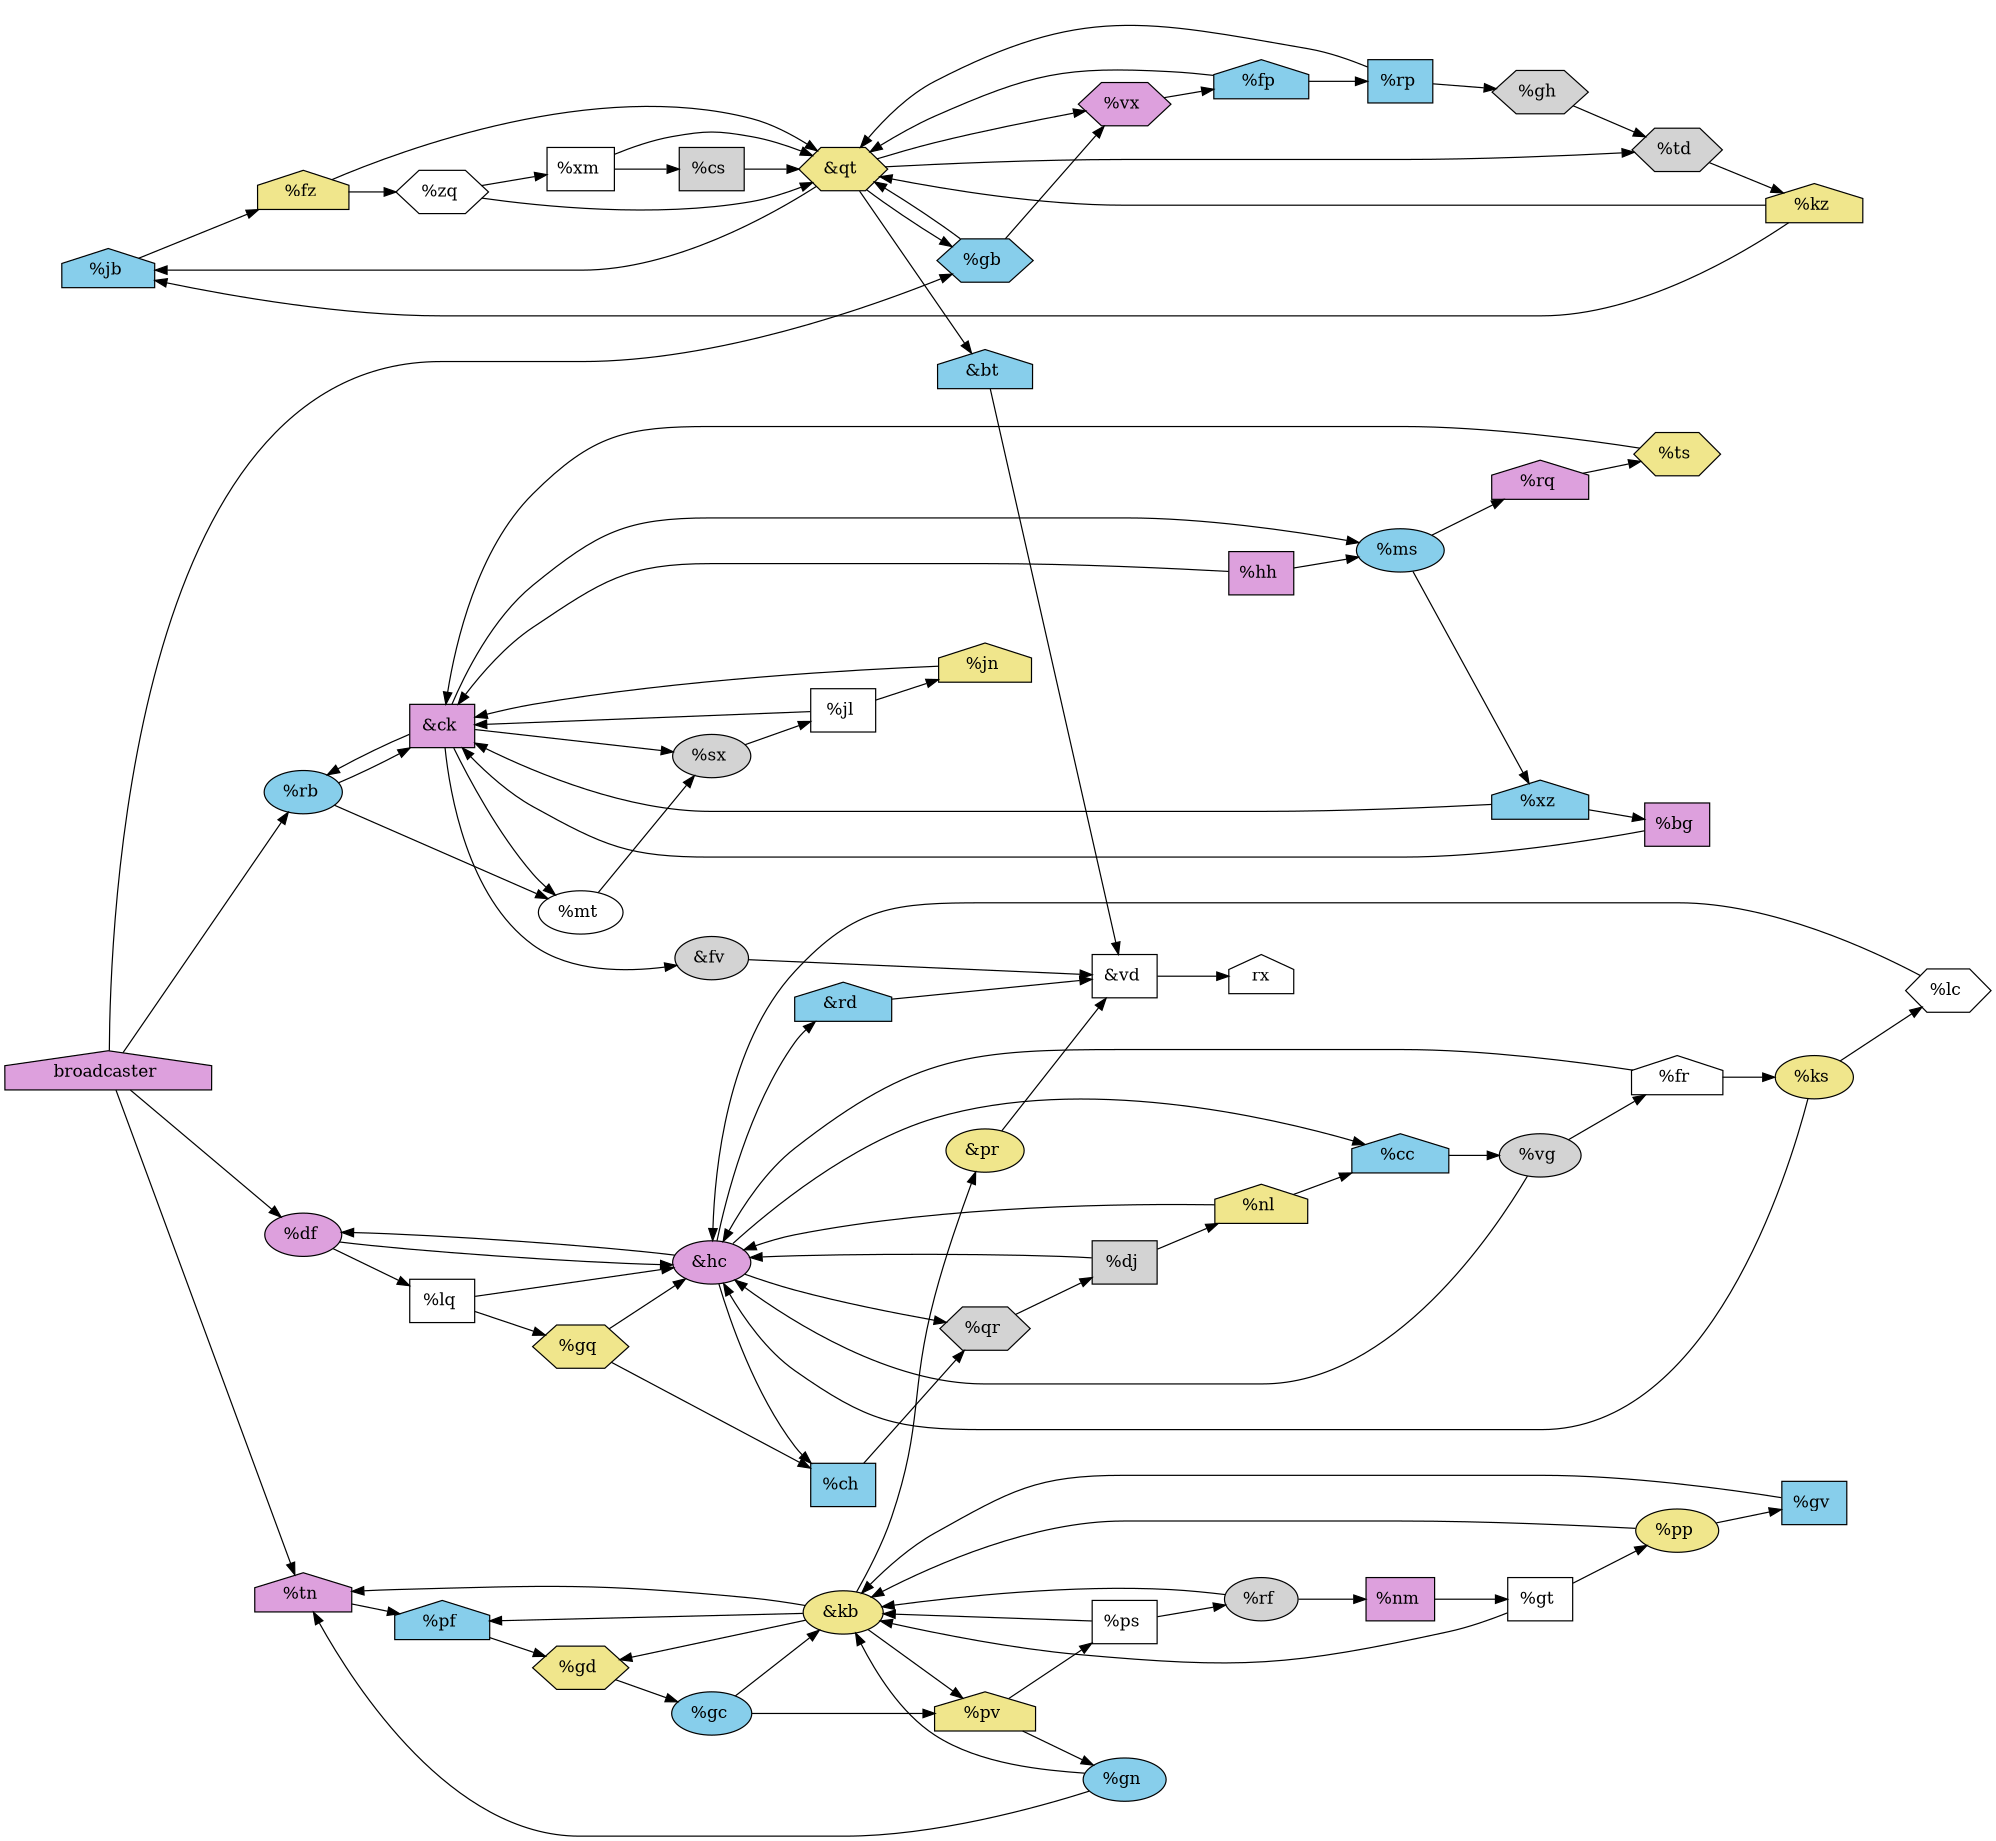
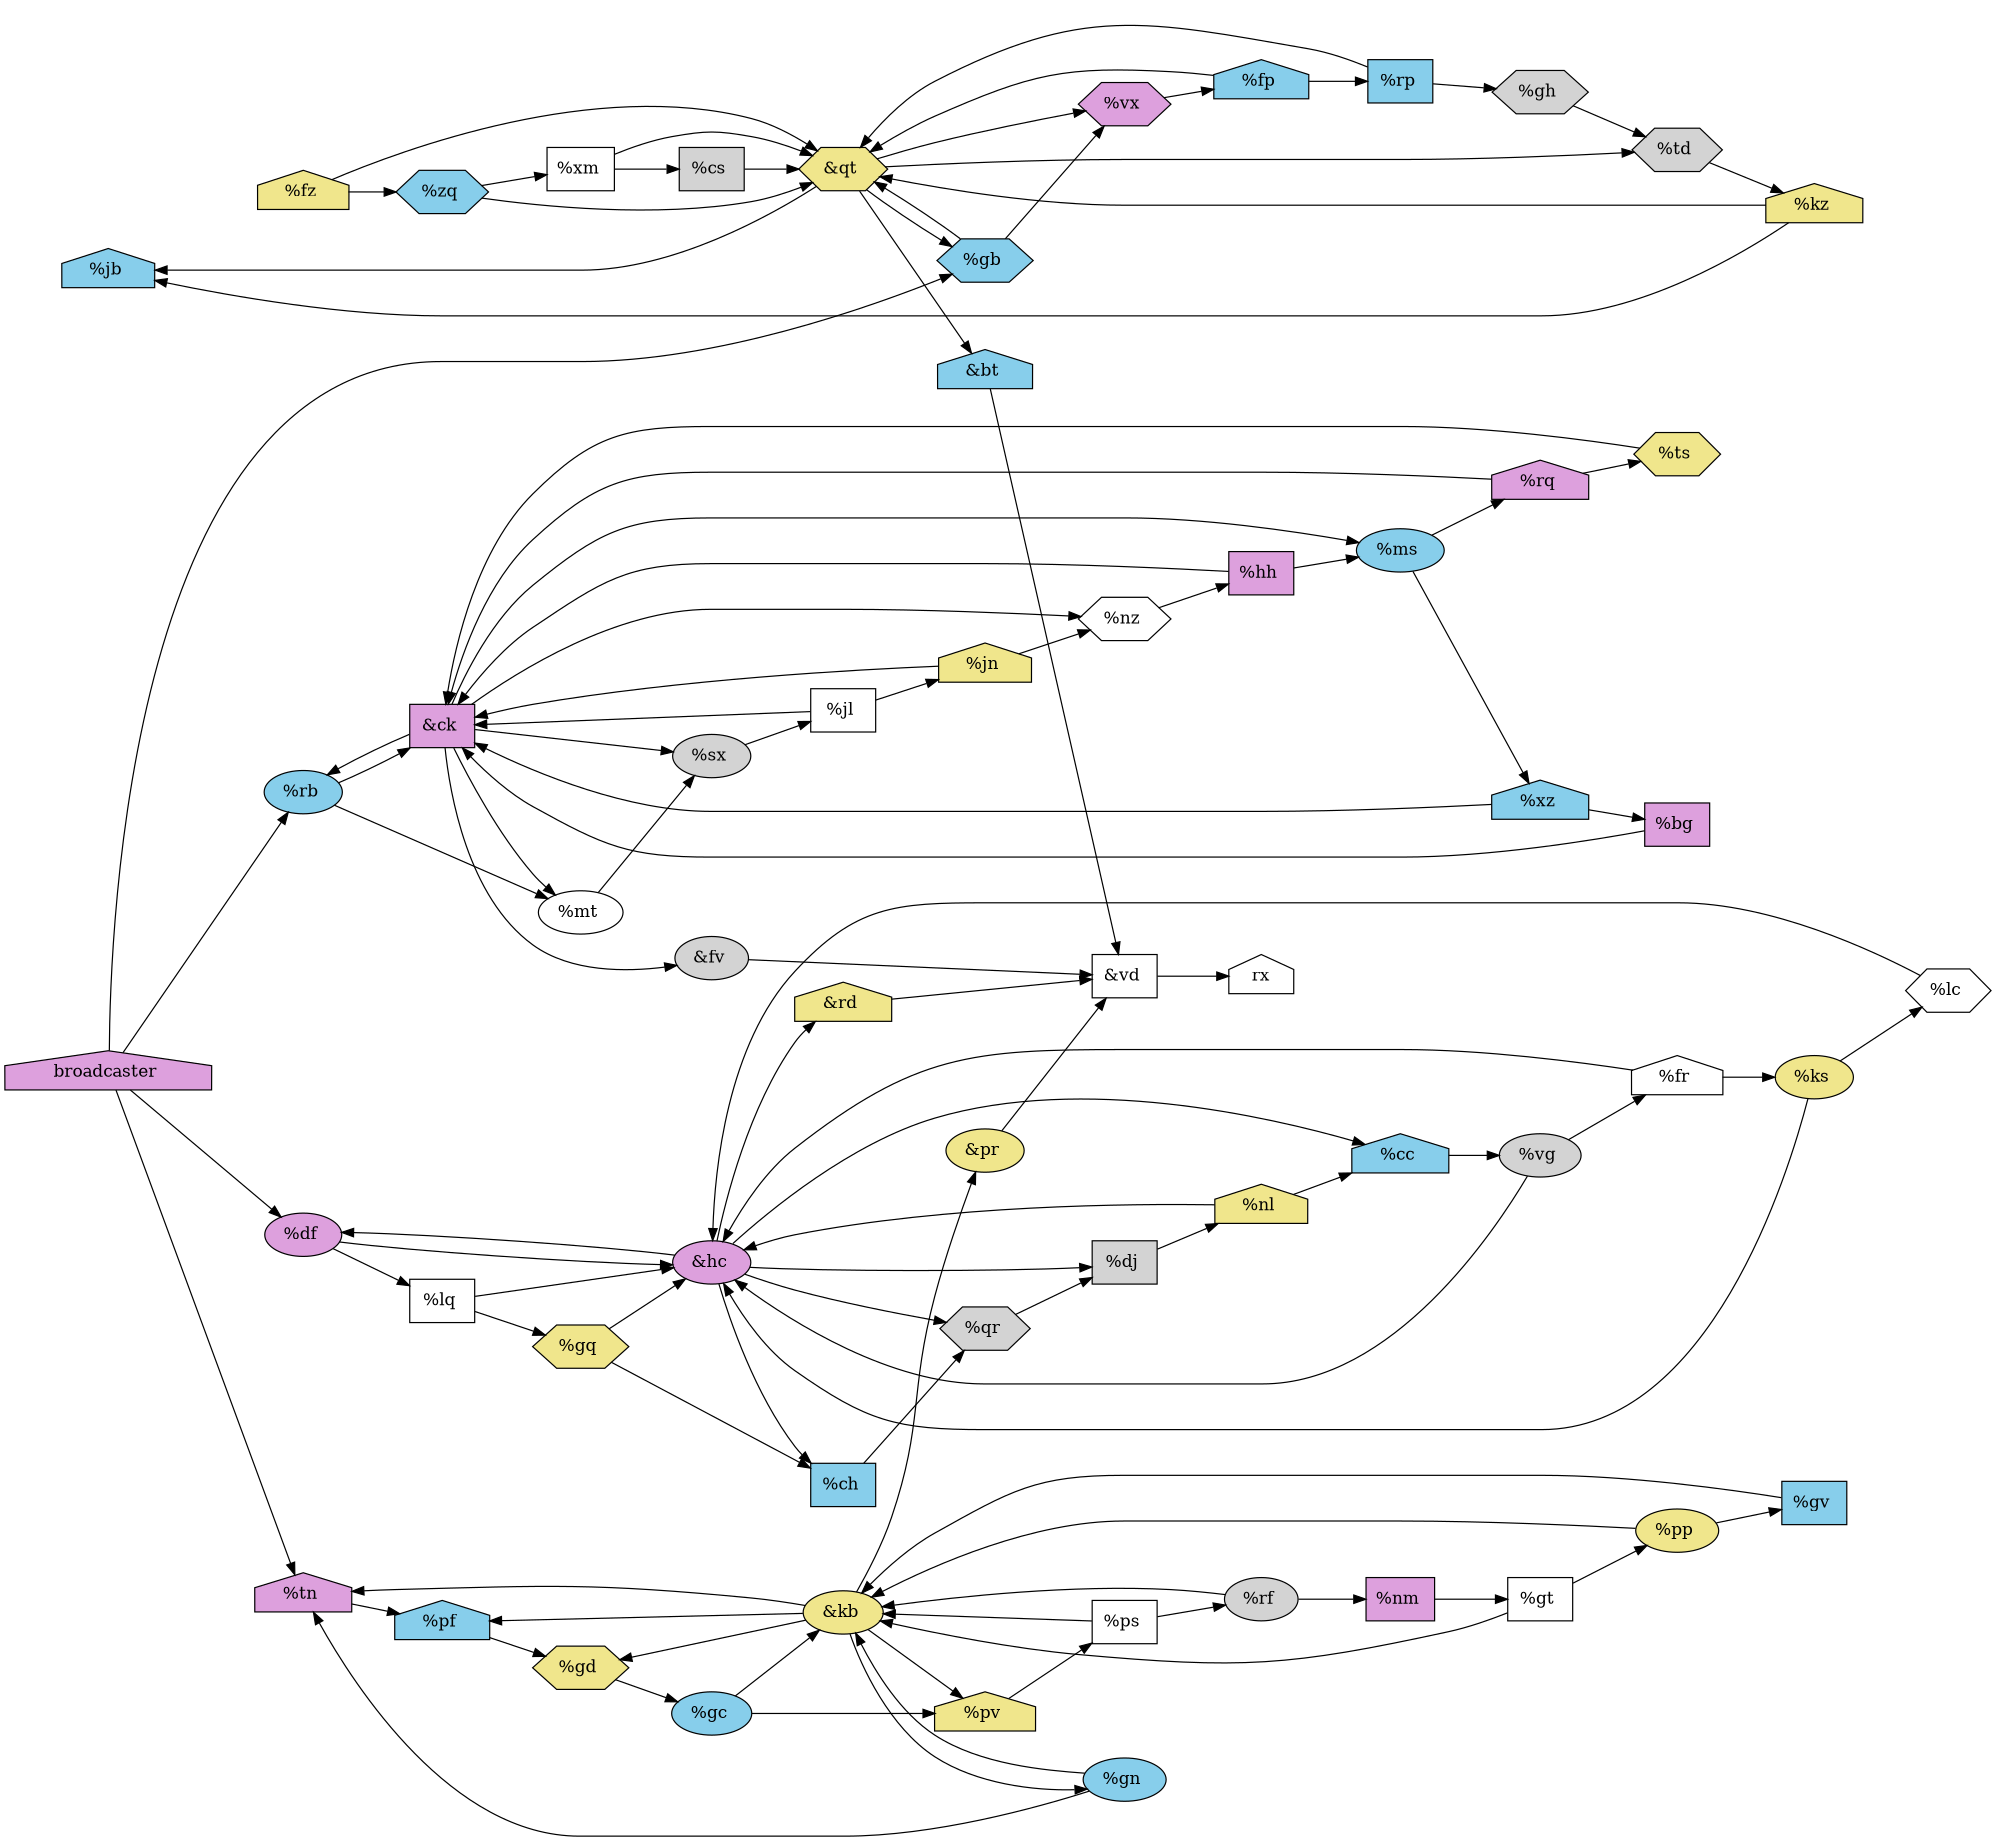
node "%zq": fillcolor white -> skyblue
edge "%jb" -> "%fz": removed
edge "%rq" -> "&ck": added
node "%nz": added
node "&rd": fillcolor skyblue -> khaki
edge "%dj" -> "&hc": reversed
edge "%pv" -> "%gn": now "&kb" -> "%gn"
